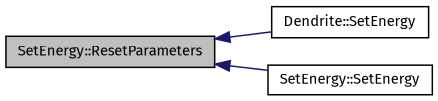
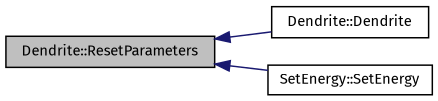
node "Dendrite::SetEnergy": label "Dendrite::SetEnergy" -> "Dendrite::Dendrite"
node "SetEnergy::ResetParameters": label "SetEnergy::ResetParameters" -> "Dendrite::ResetParameters"
